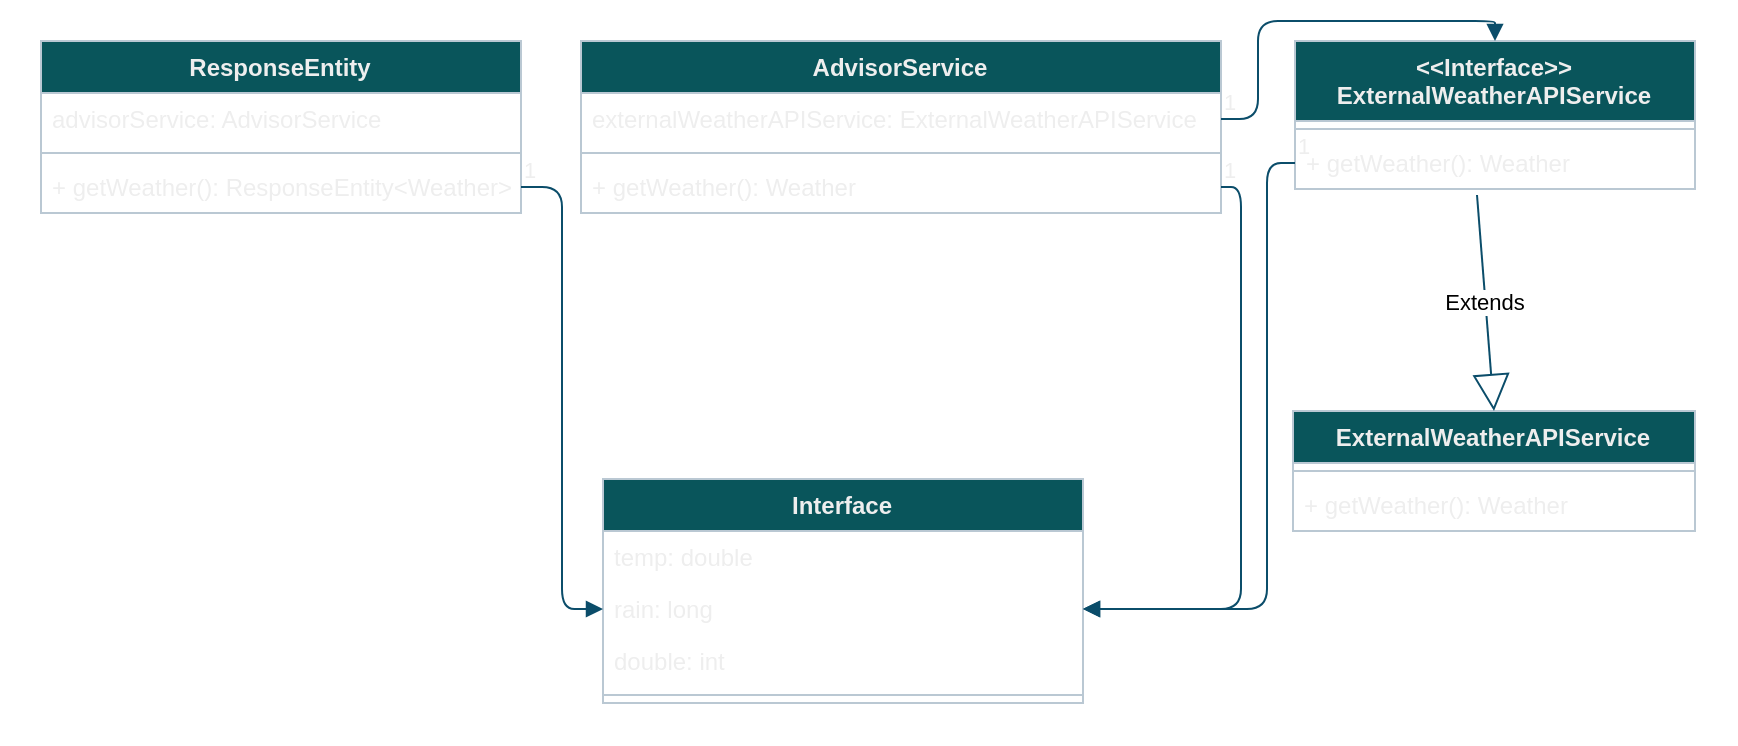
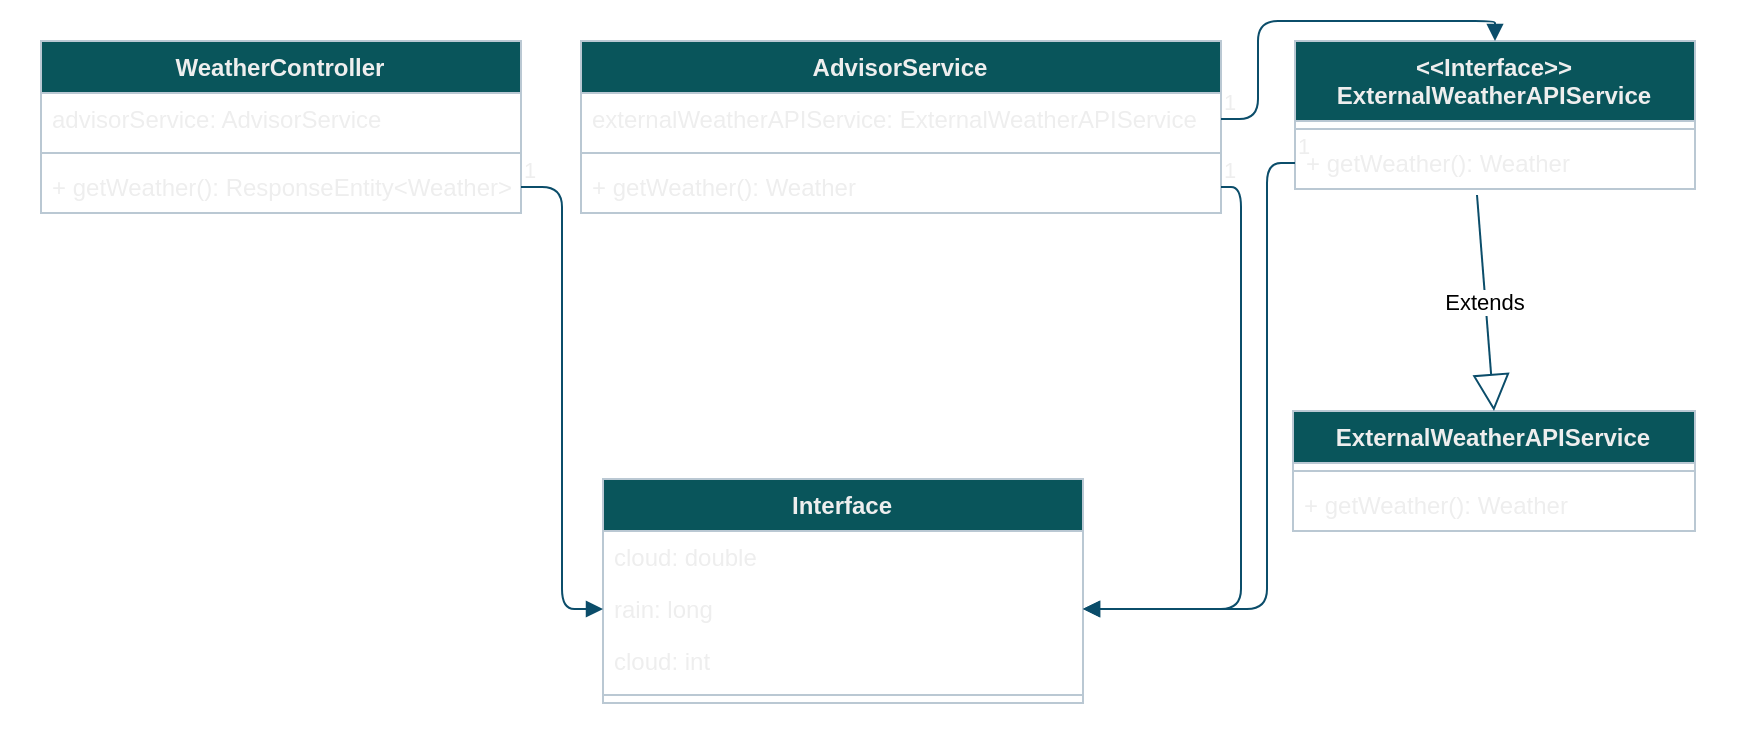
node "ResponseEntity": label "ResponseEntity" -> "WeatherController"
node "temp: double": label "temp: double" -> "cloud: double"
node "double: int": label "double: int" -> "cloud: int"
